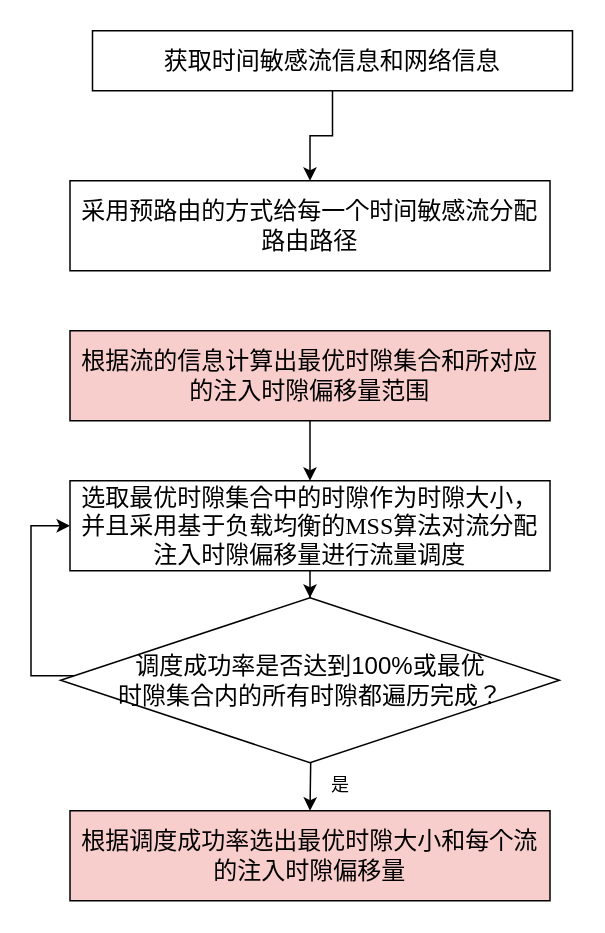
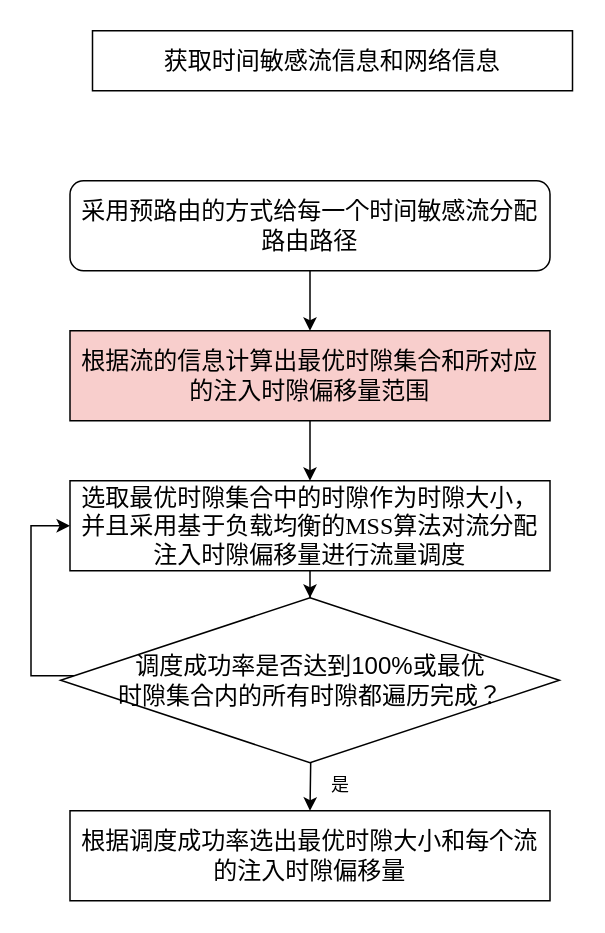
edge "获取时间敏感流信息和网络信息" -> "采用预路由的方式给每一个时间敏感流分配路由路径": removed
node "采用预路由的方式给每一个时间敏感流分配路由路径": shape rectangle -> rounded rectangle
edge "采用预路由的方式给每一个时间敏感流分配路由路径" -> "根据流的信息计算出最优时隙集合和所对应的注入时隙偏移量范围": added
node "根据调度成功率选出最优时隙大小和每个流的注入时隙偏移量": fillcolor #f8cecc -> #ffffff
